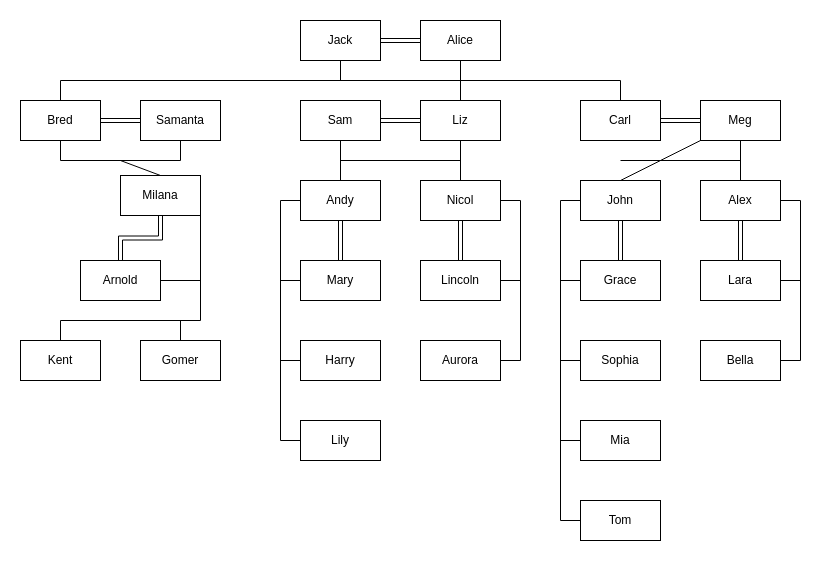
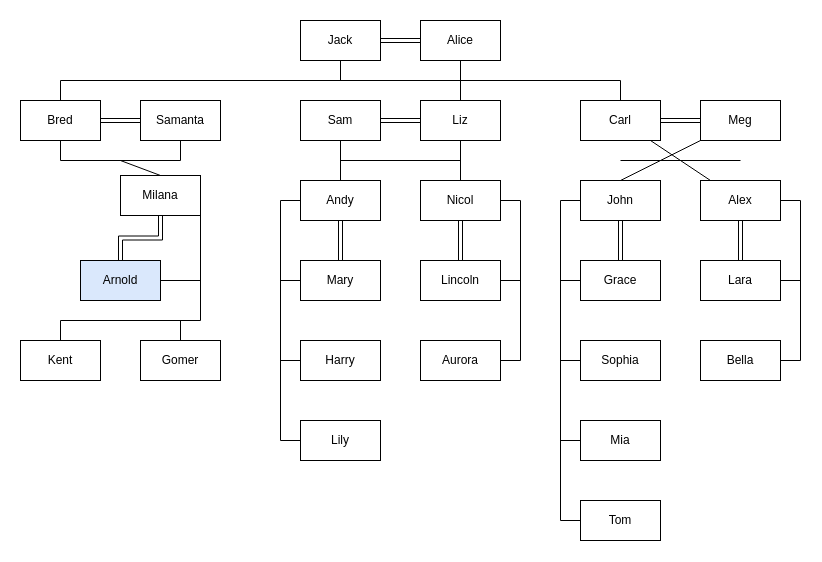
edge "Meg" -- "Alex": now "Carl" -- "Alex"
node "Arnold": fillcolor #ffffff -> #dae8fc
